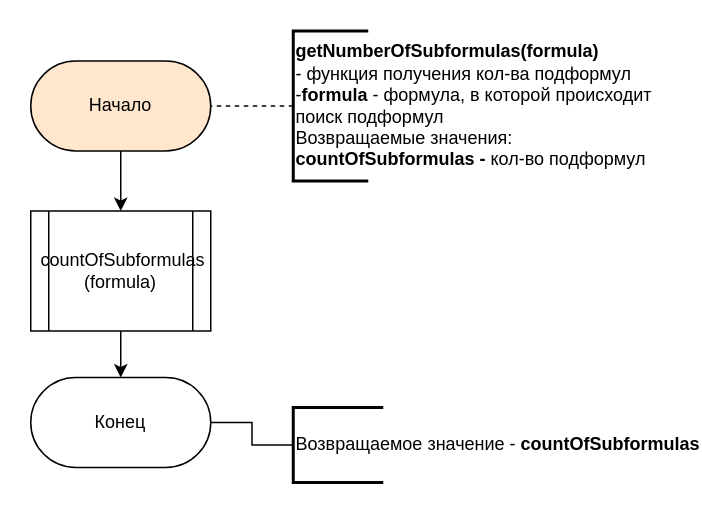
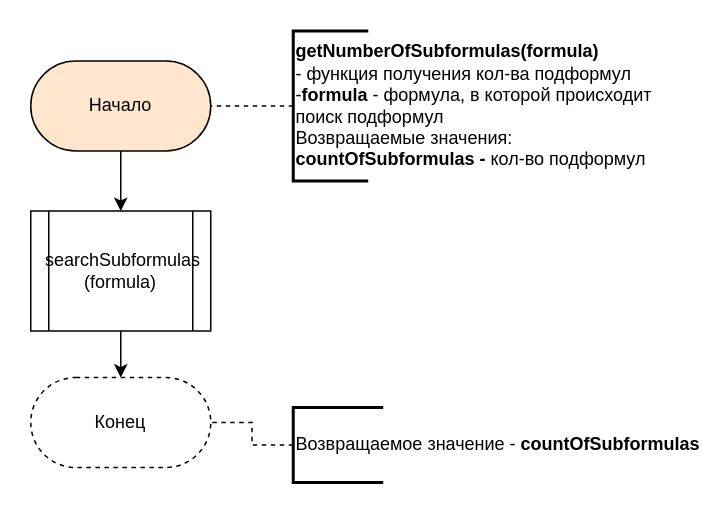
node "countOfSubformulas (formula)": label "countOfSubformulas (formula)" -> "searchSubformulas (formula)"
node "Конец": style solid -> dashed
edge "Конец" -- "Возвращаемое значение - countOfSubformulas": style solid -> dashed
